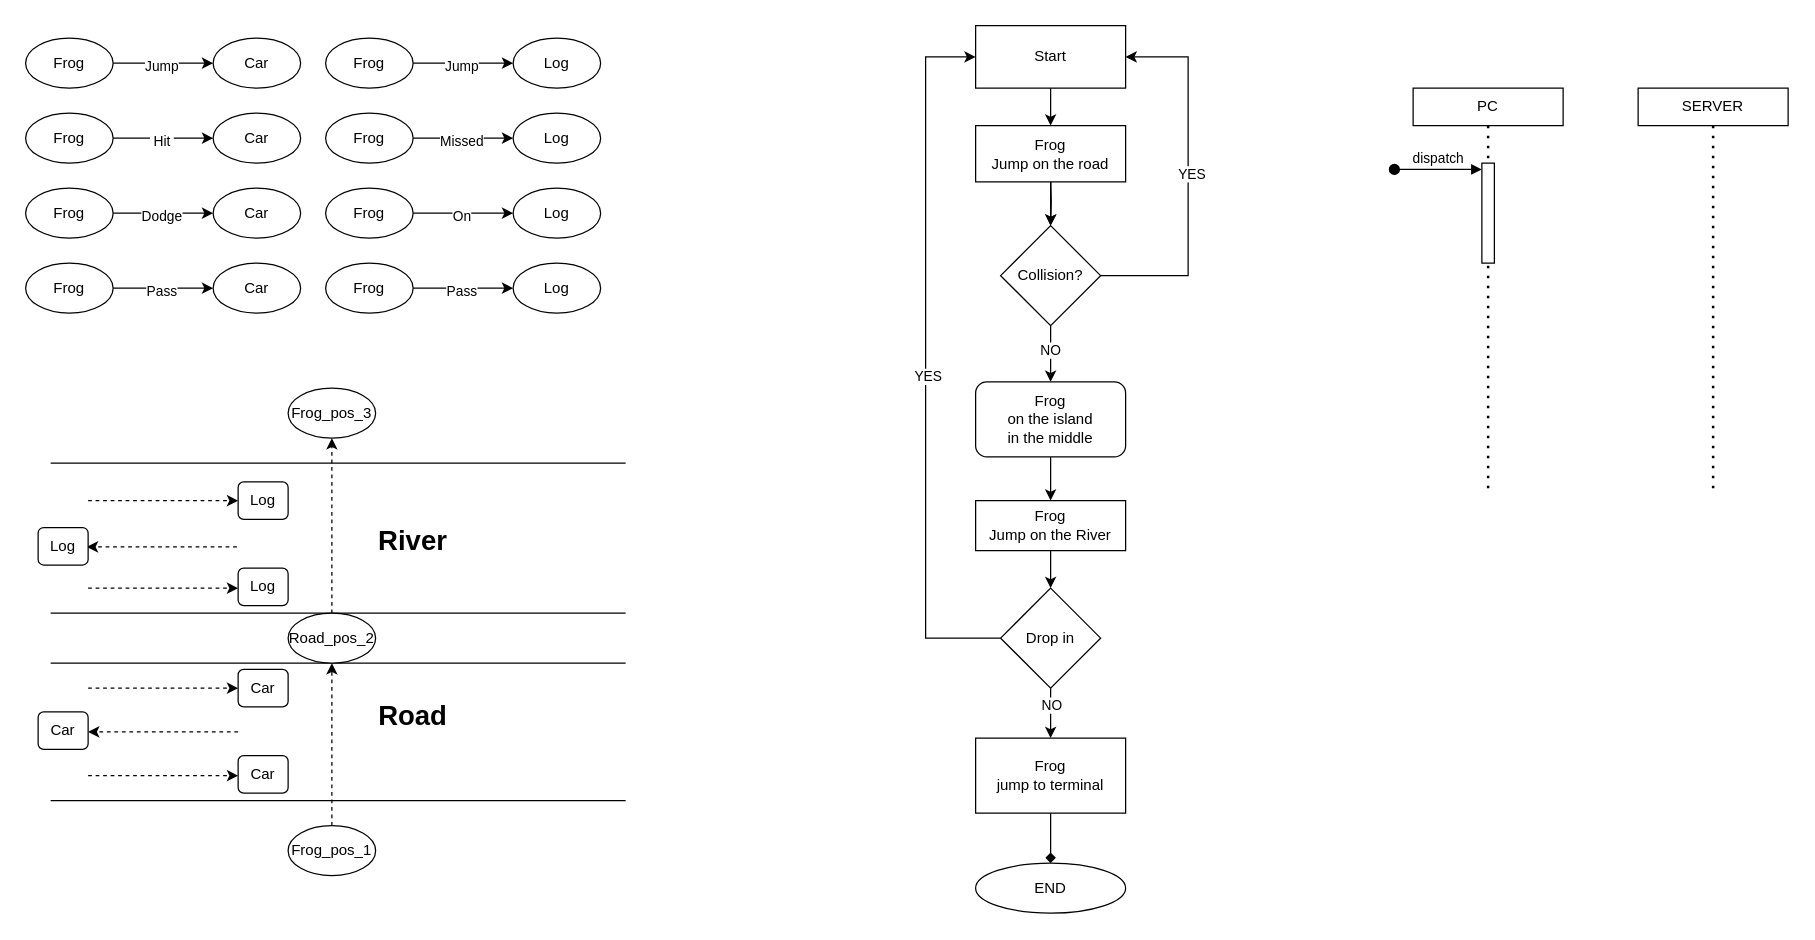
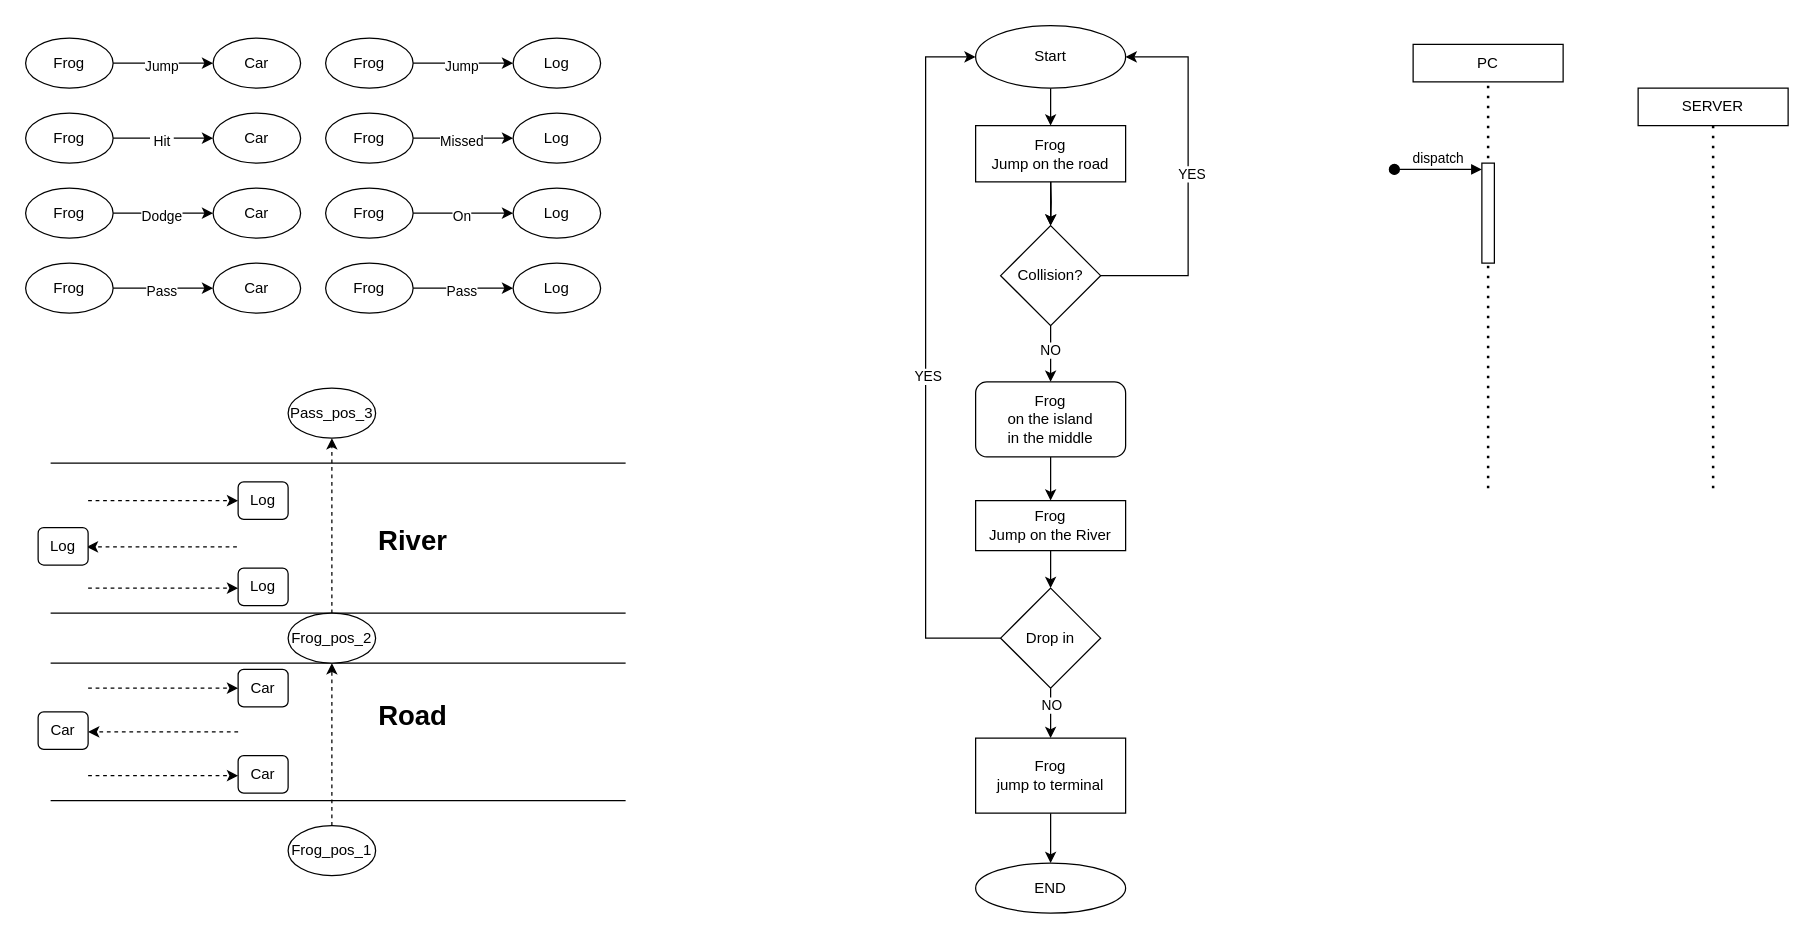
node "Start": shape rectangle -> ellipse
node "PC": moved (1488, 107) -> (1488, 63)
node "Frog_pos_3": label "Frog_pos_3" -> "Pass_pos_3"
node "Road_pos_2": label "Road_pos_2" -> "Frog_pos_2"
edge "Frog jump to terminal" -> "END": arrowhead diamond -> classic
